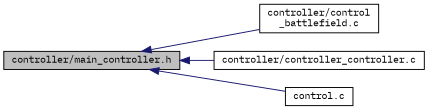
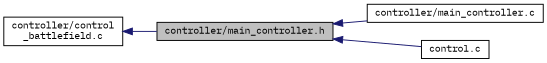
edge "controller/control _battlefield.c" -> "controller/main_controller.h": reversed
node "controller/controller_controller.c": label "controller/controller_controller.c" -> "controller/main_controller.c"
